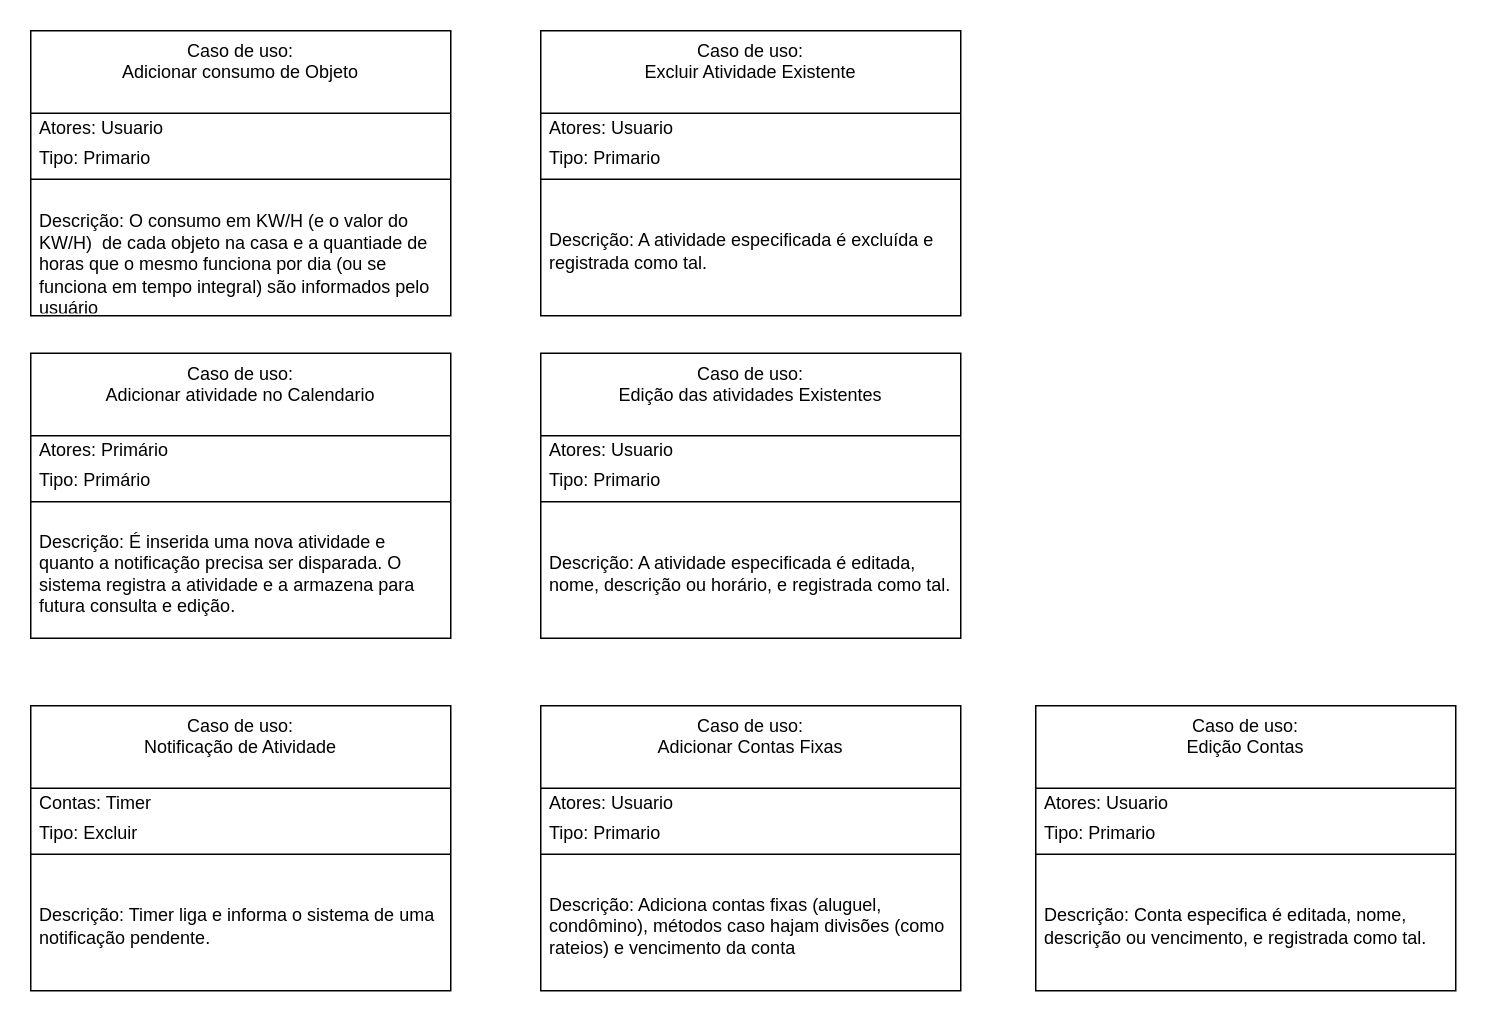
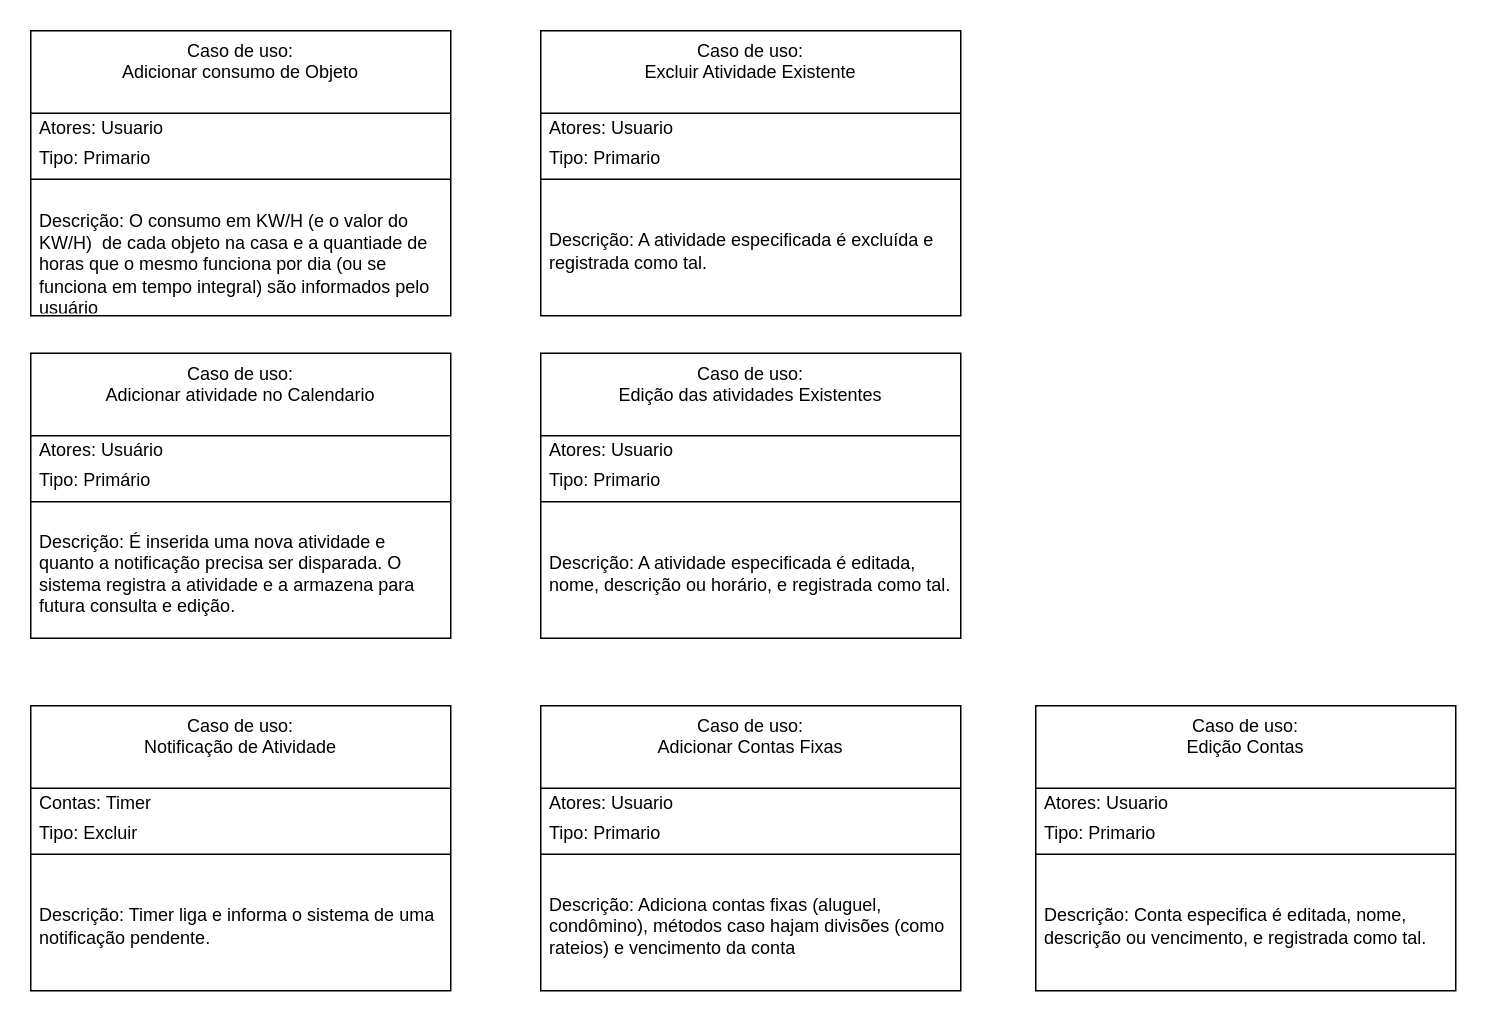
node "Atores: Primário": label "Atores: Primário" -> "Atores: Usuário"
